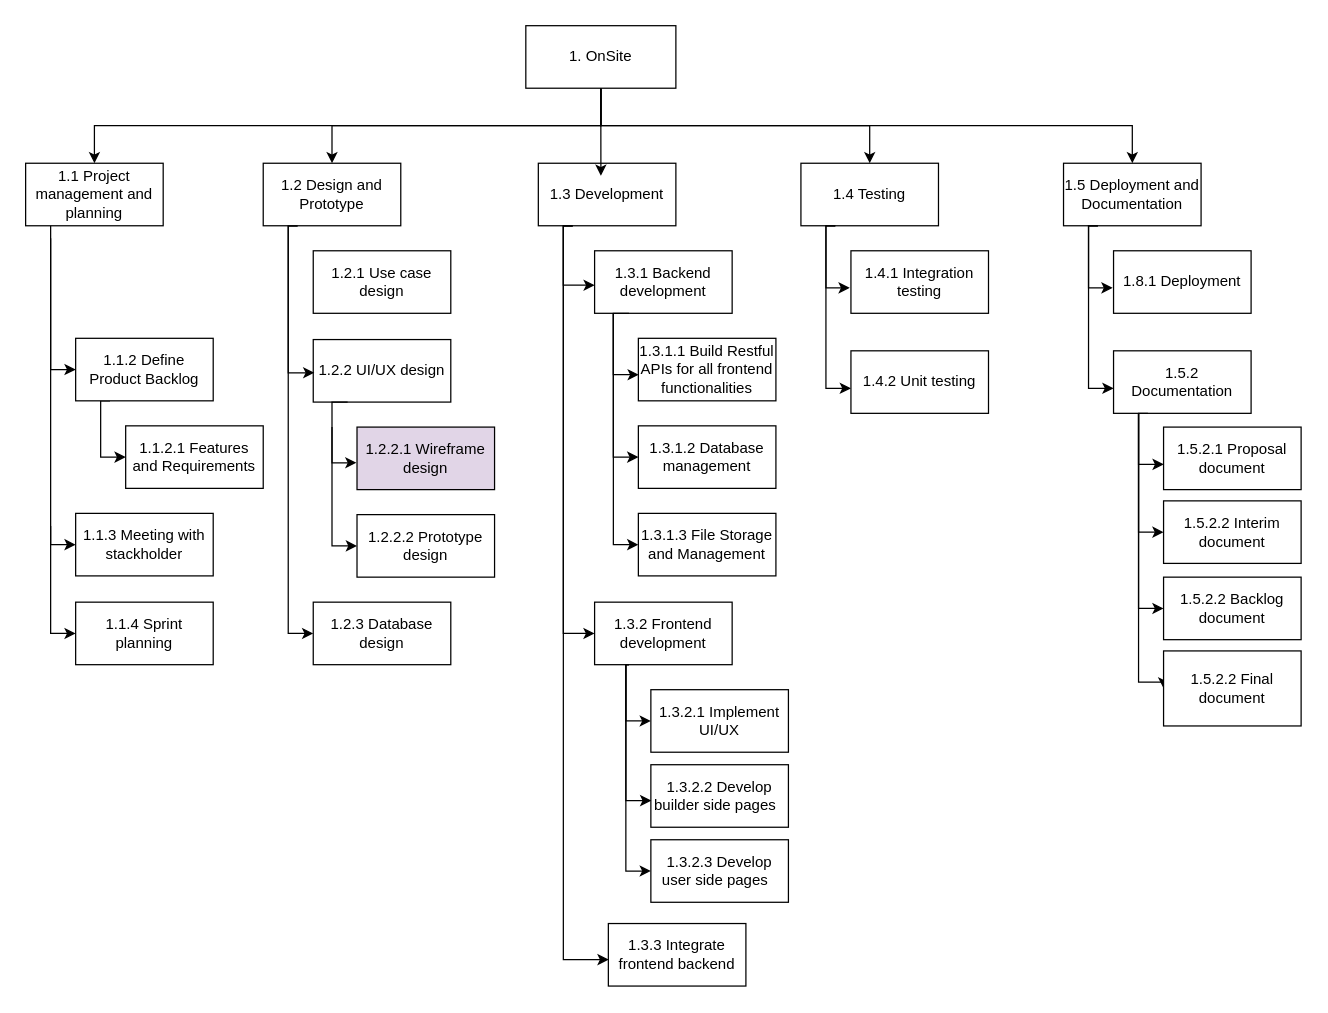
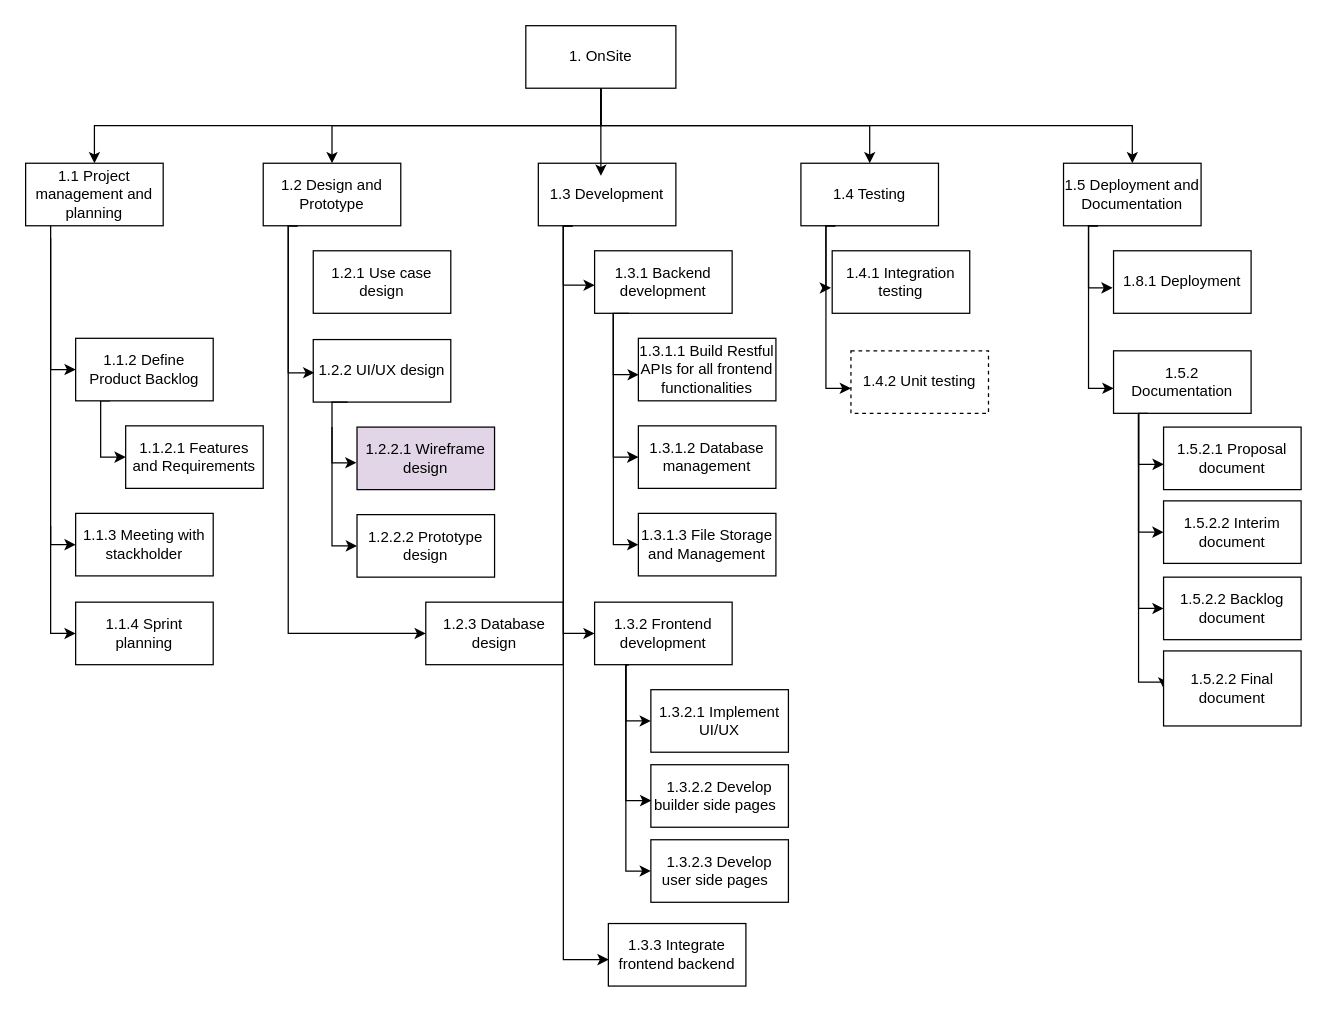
node "1.4.1 Integration testing": moved (919, 282) -> (901, 282)
node "1.4.2 Unit testing": style solid -> dashed
node "1.2.3 Database design": moved (382, 633) -> (494, 633)
